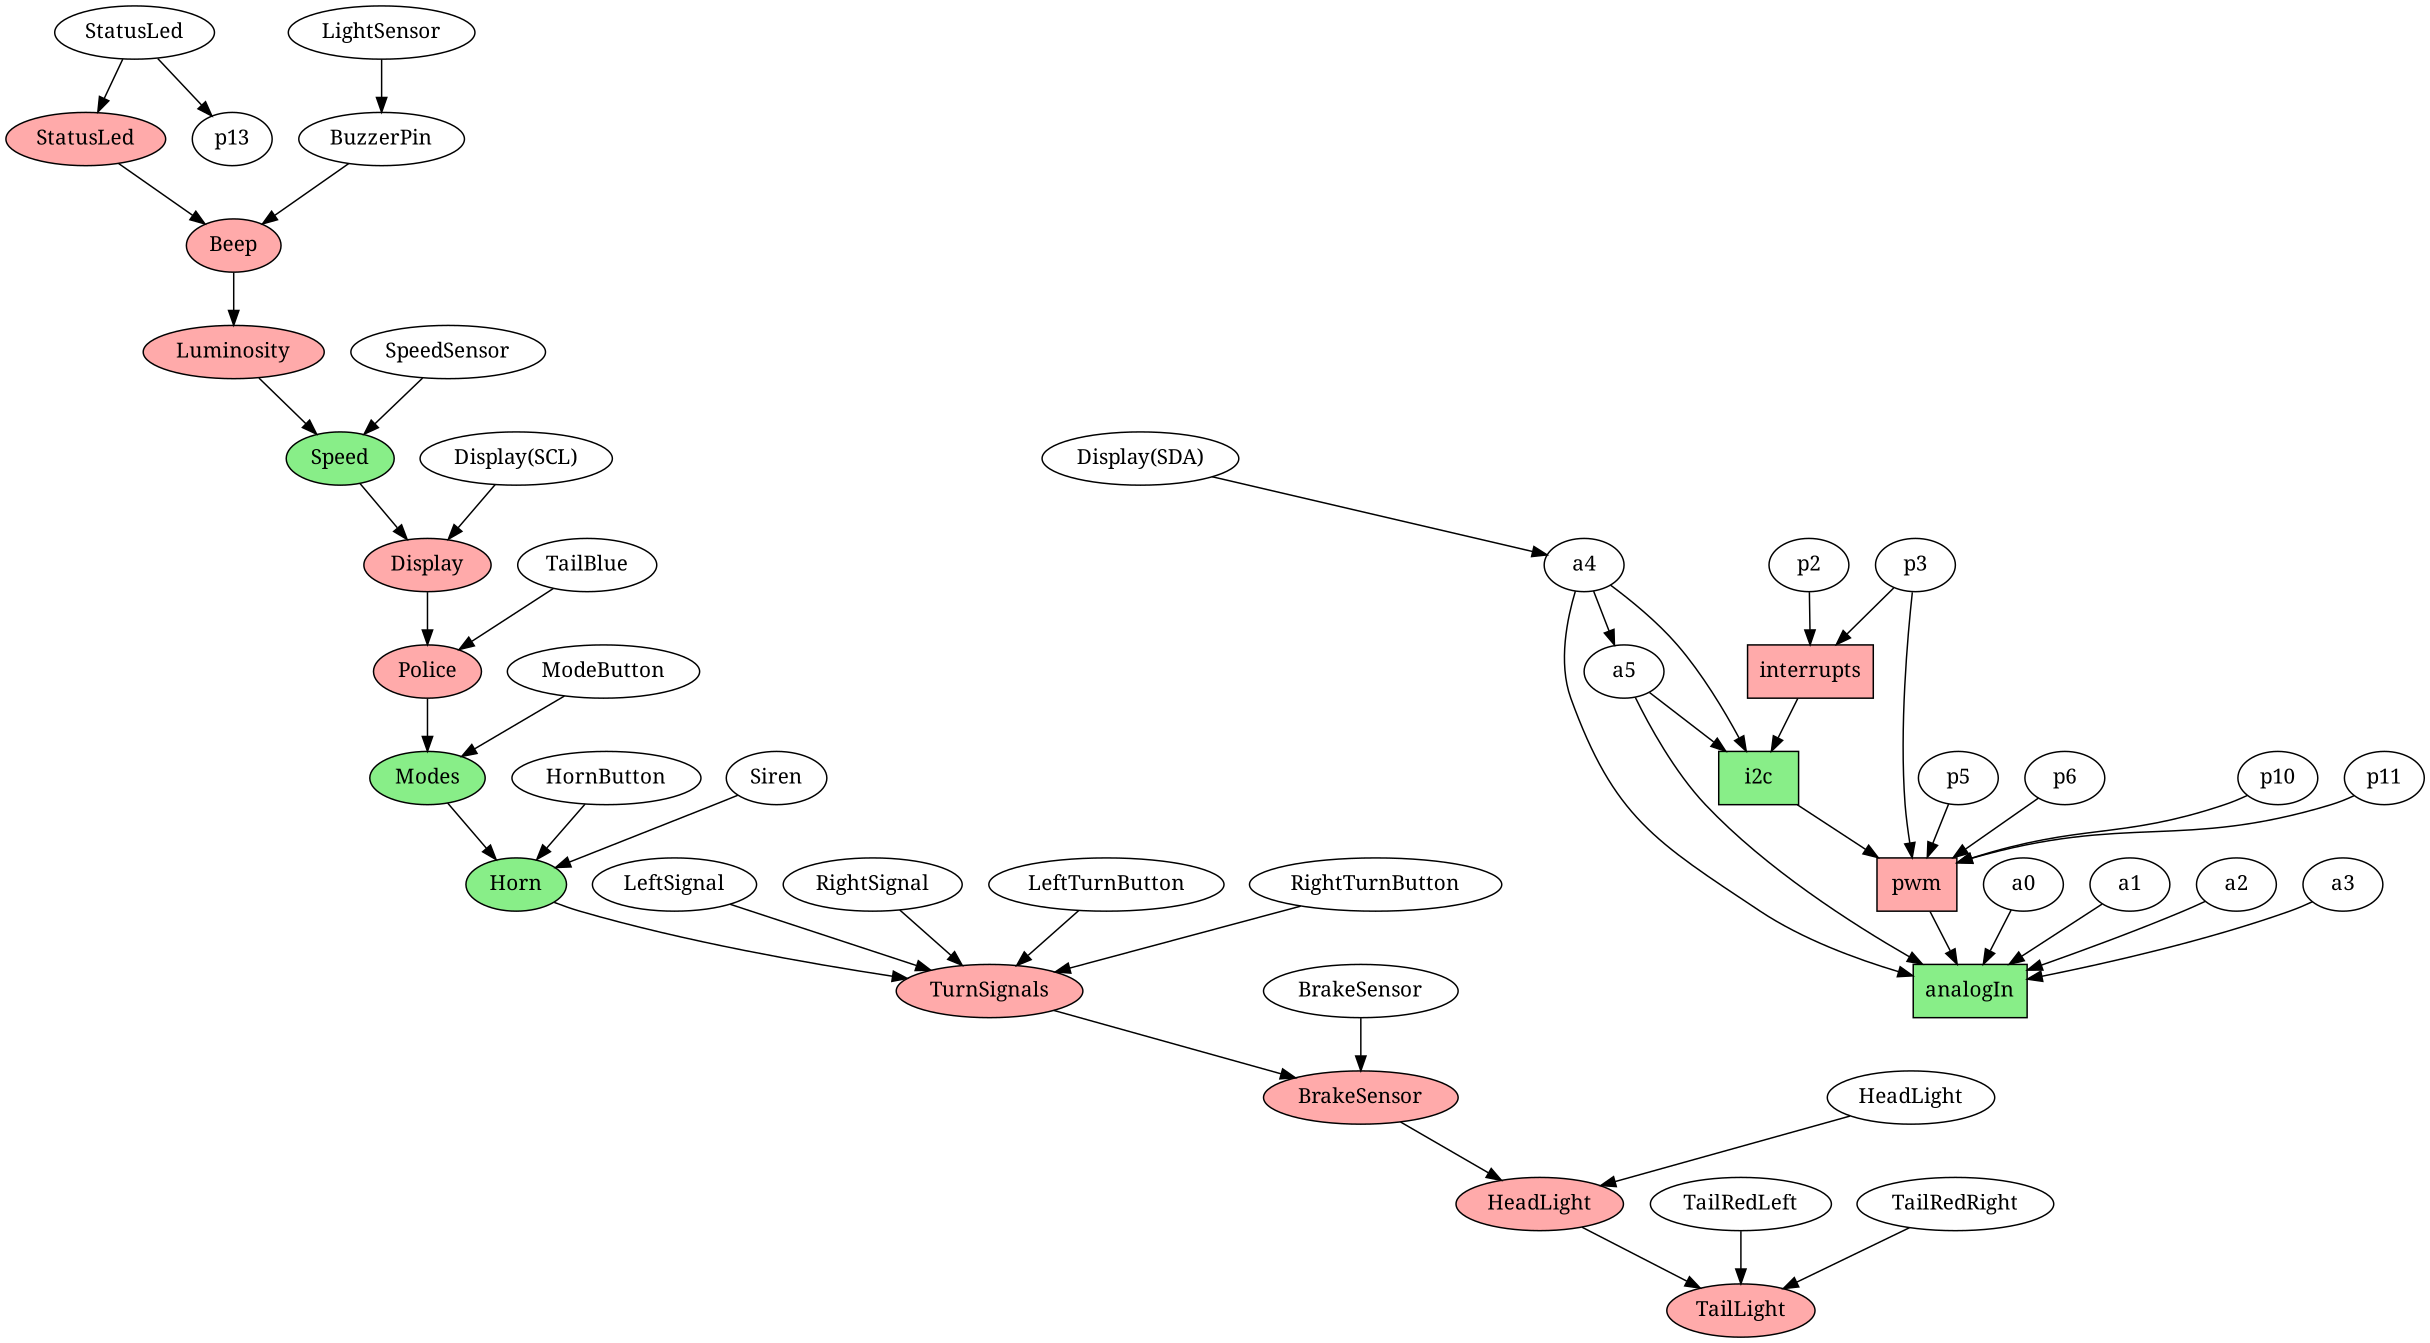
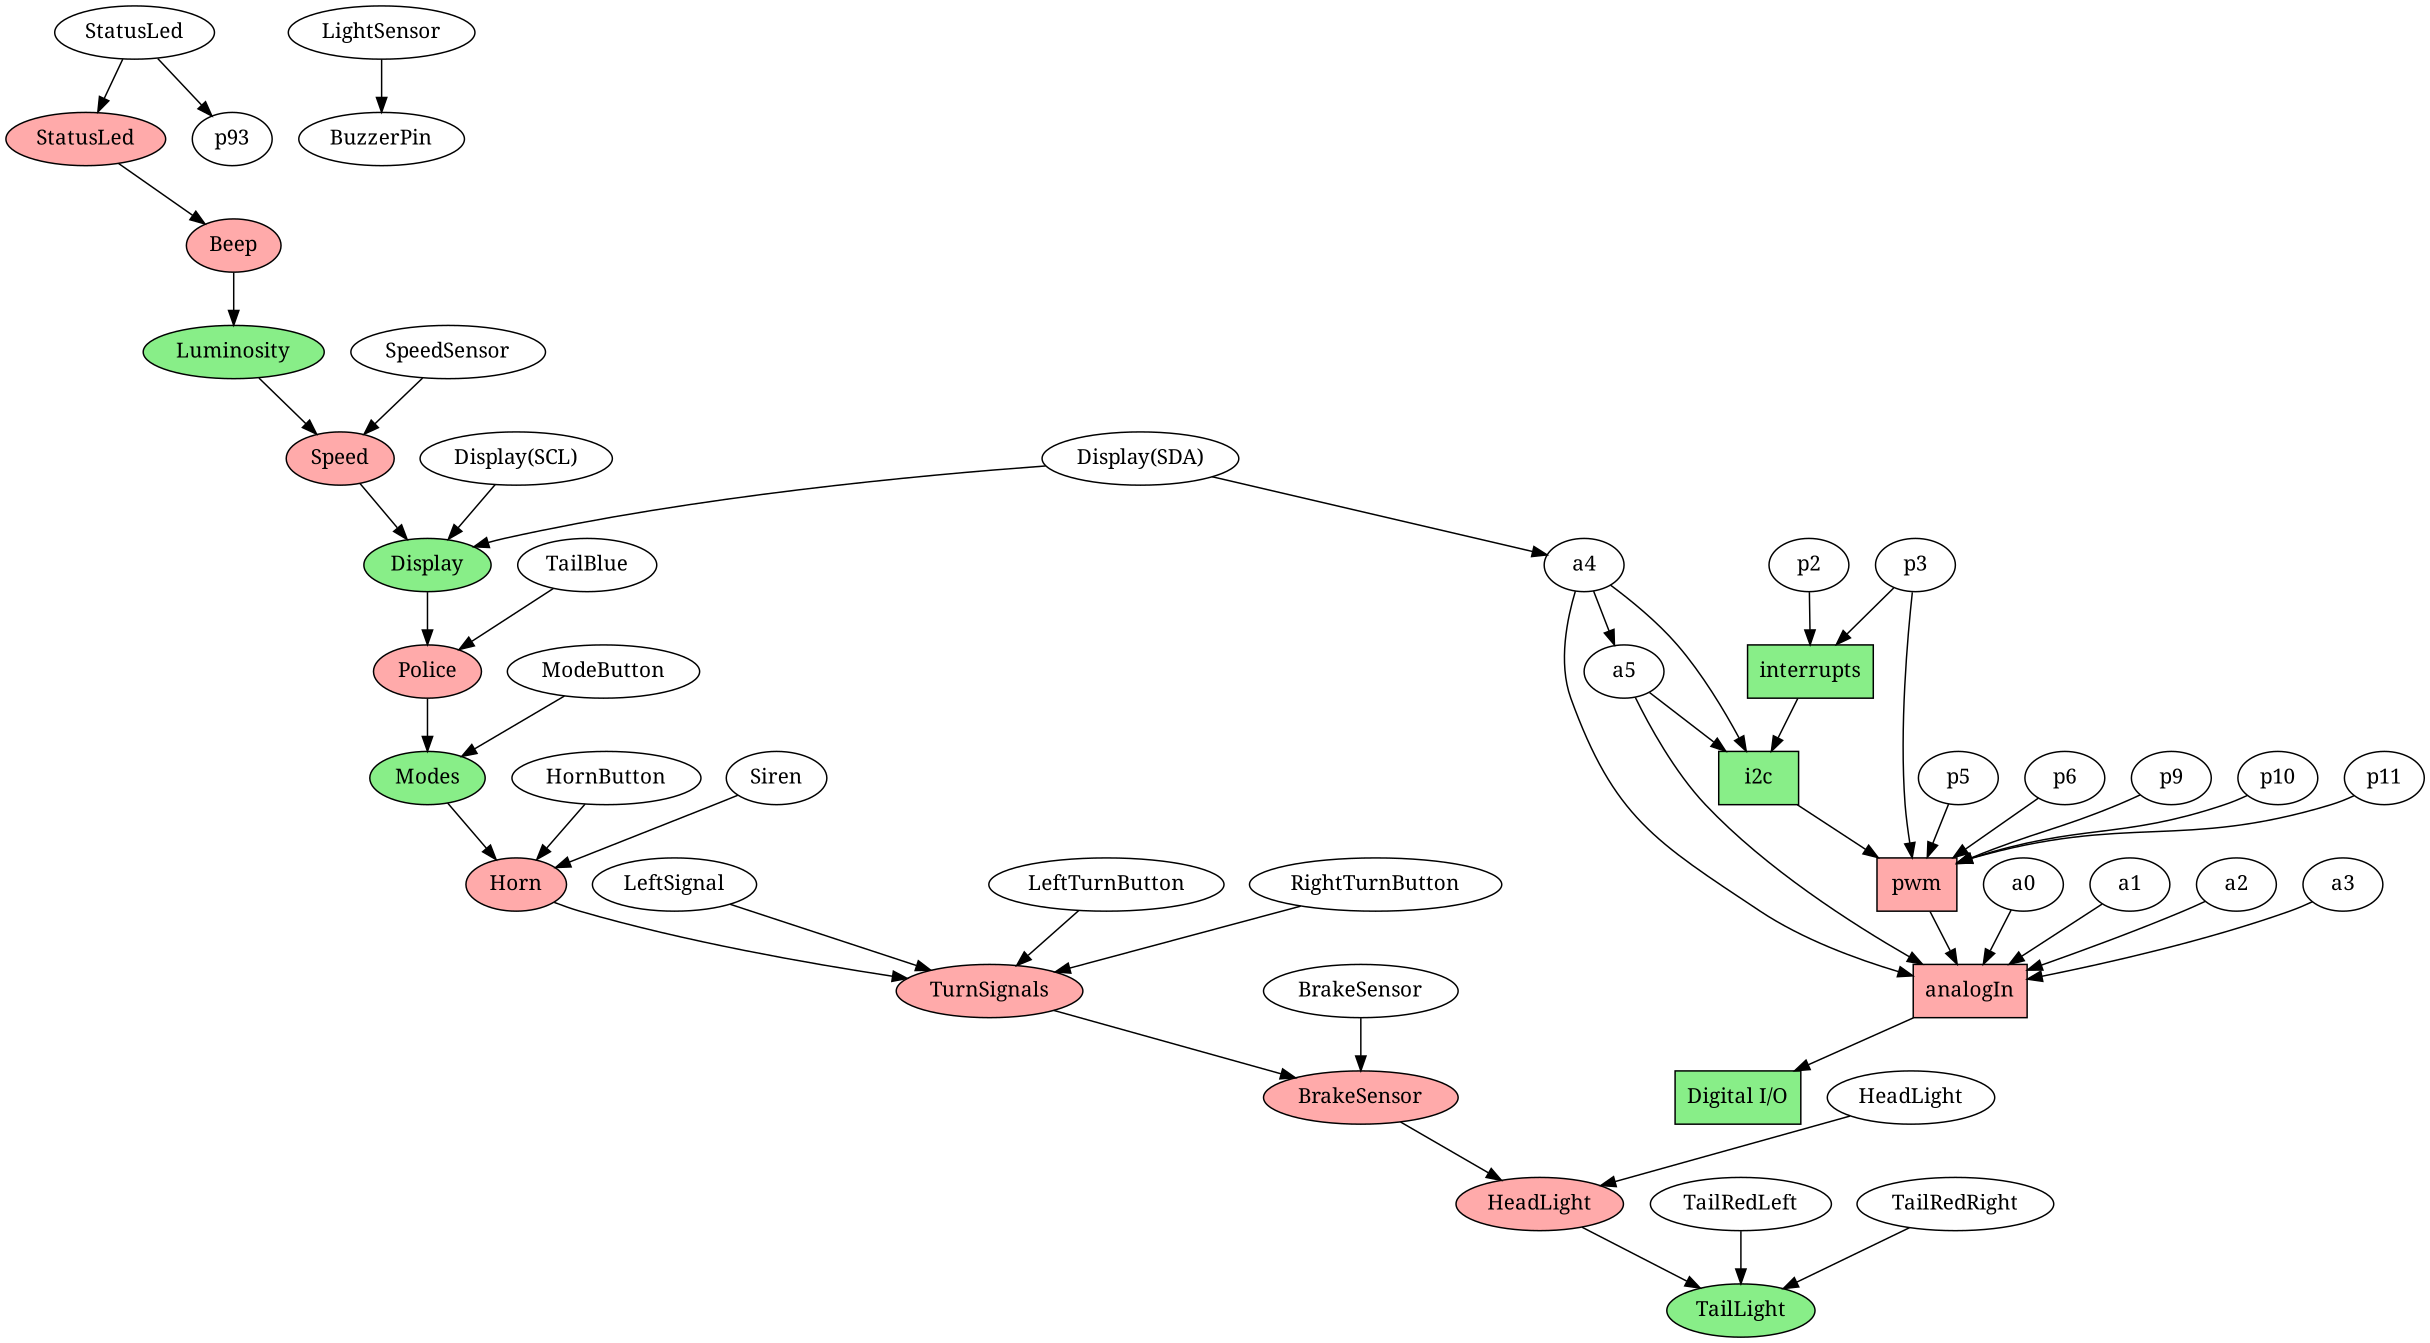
node "p13": label "p13" -> "p93"
edge "BuzzerPin" -> "Beep": removed
node "Luminosity": fillcolor #ffaaaa -> #88ee88
node "Speed": fillcolor #88ee88 -> #ffaaaa
edge "Display(SDA)" -> "Display": added
node "Display": fillcolor #ffaaaa -> #88ee88
node "interrupts": fillcolor #ffaaaa -> #88ee88
node "p9": added
node "Horn": fillcolor #88ee88 -> #ffaaaa
node "RightSignal": removed
node "analogIn": fillcolor #88ee88 -> #ffaaaa
node "Digital I/O": added
node "TailLight": fillcolor #ffaaaa -> #88ee88
